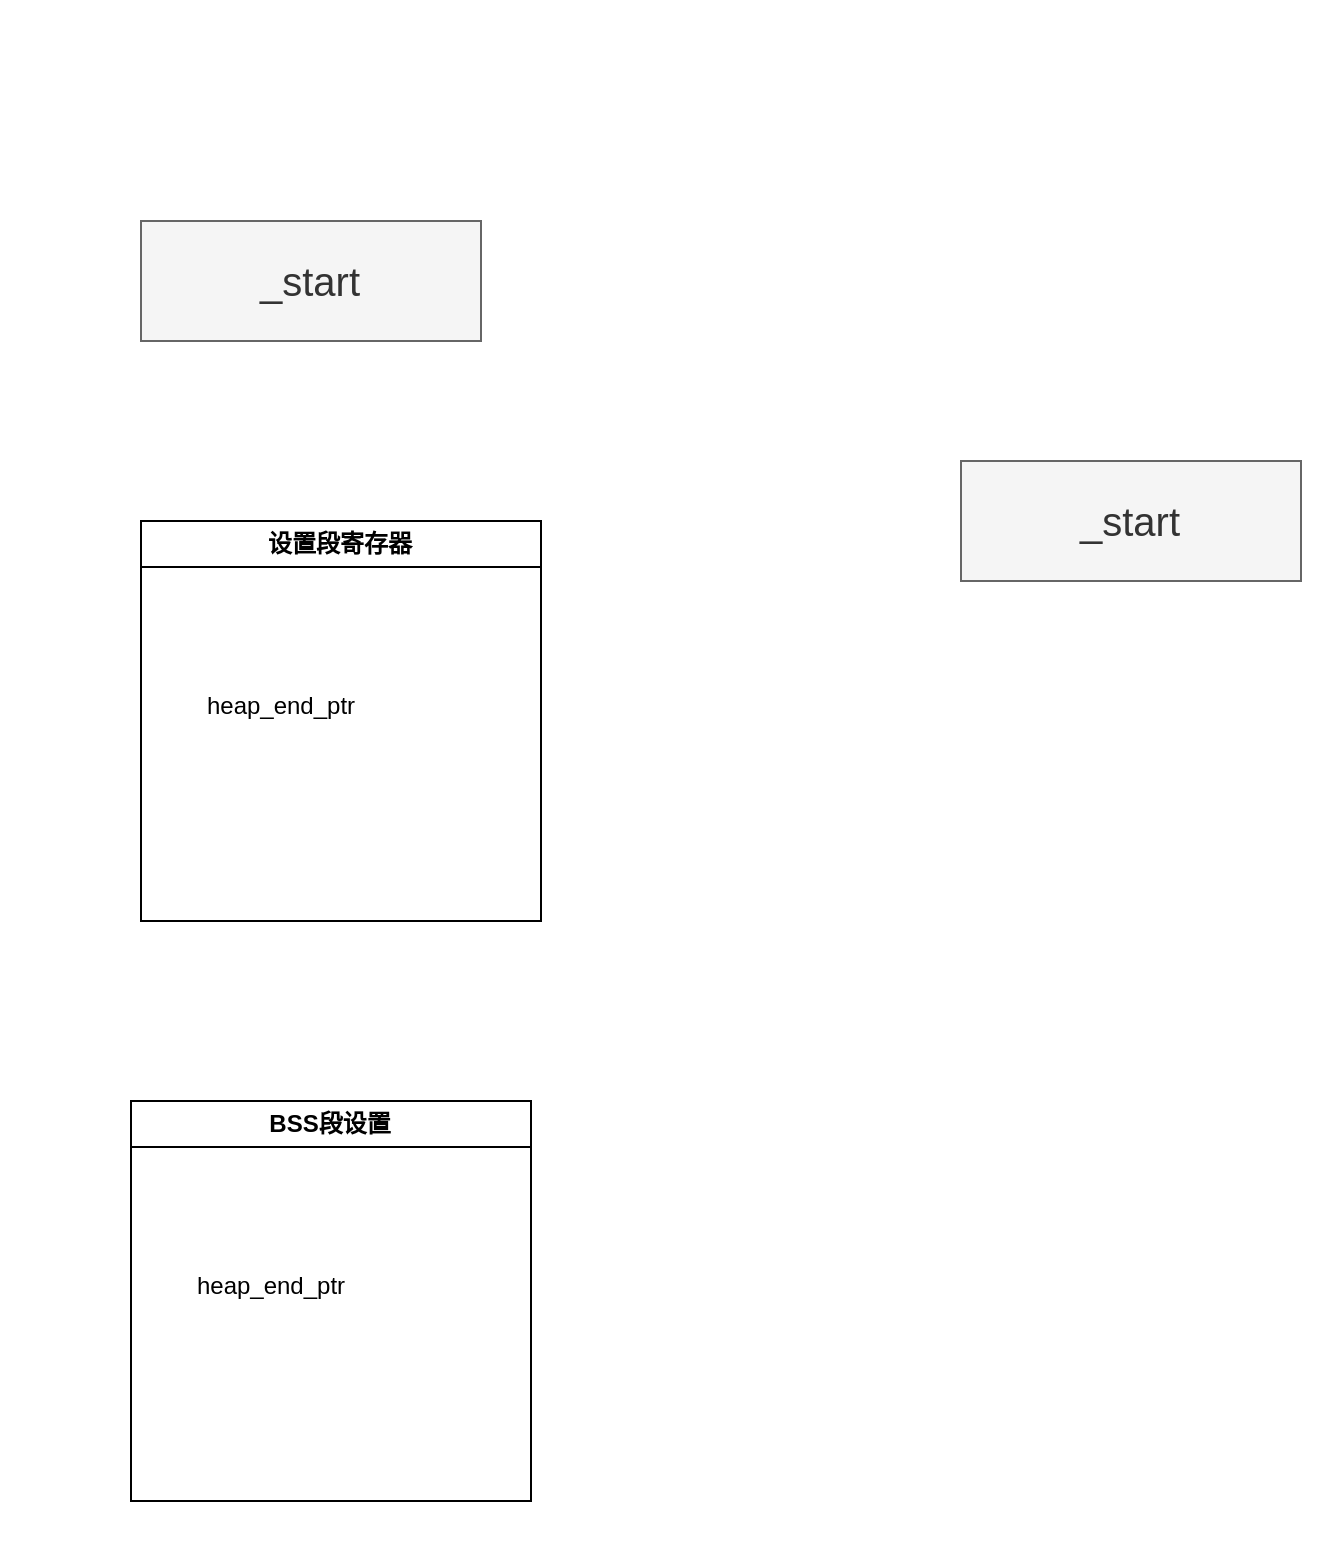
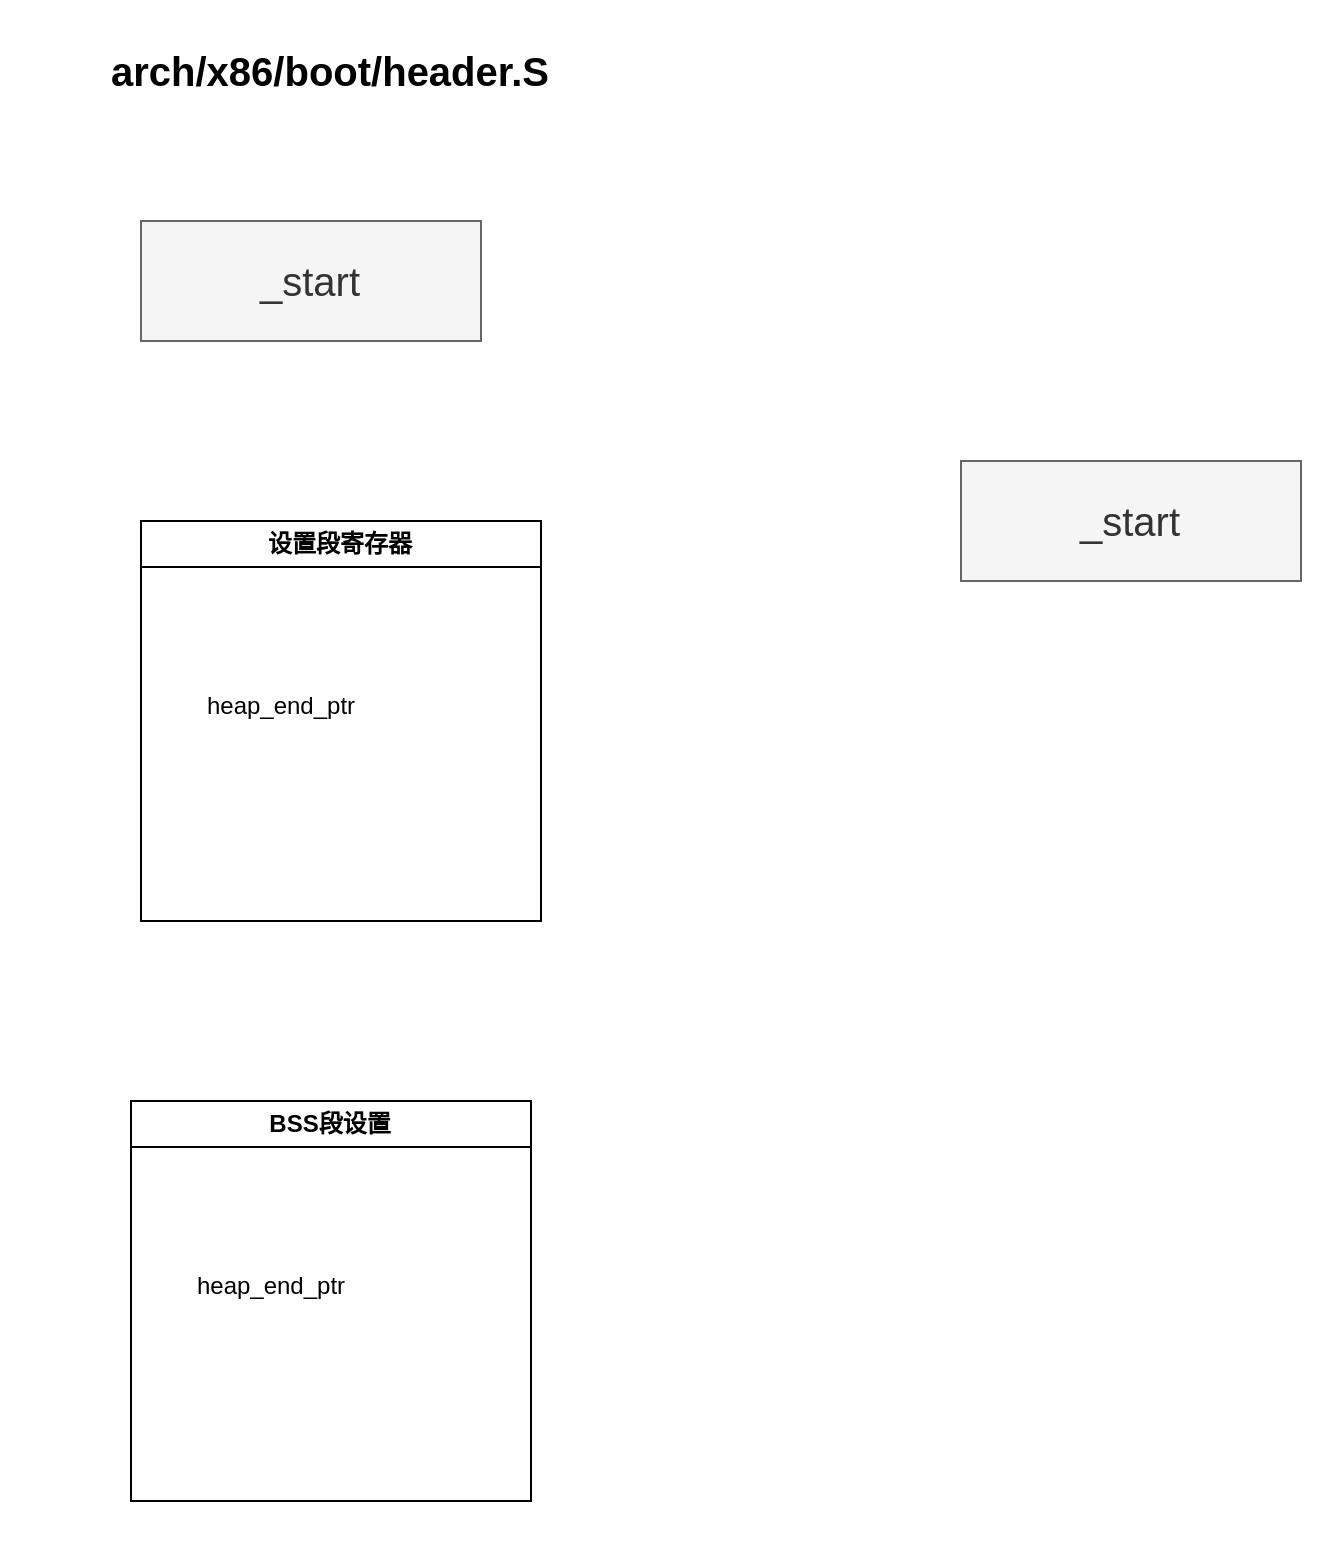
node "arch/x86/boot/header.S": added
